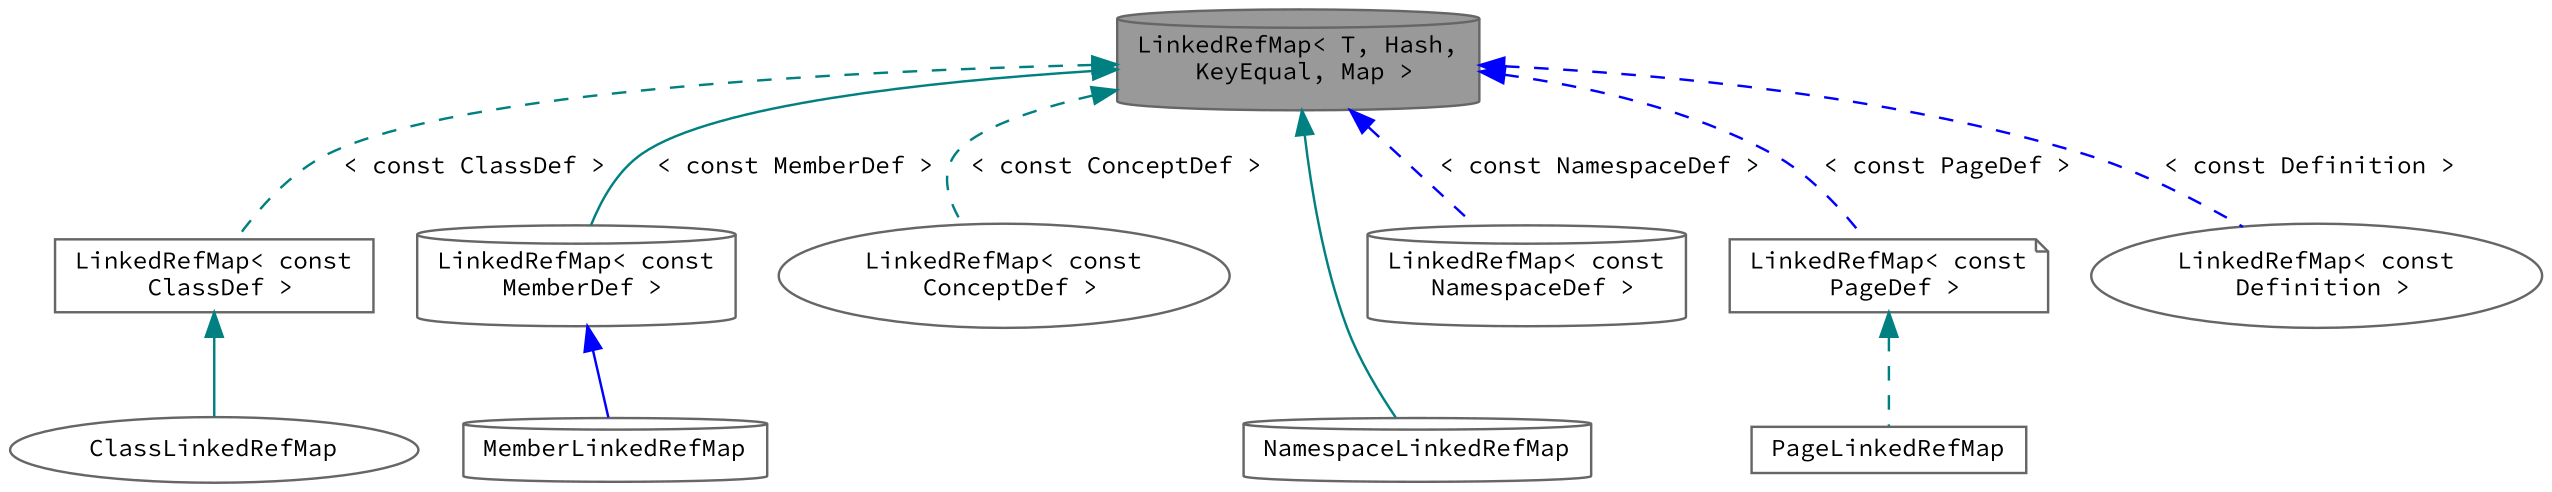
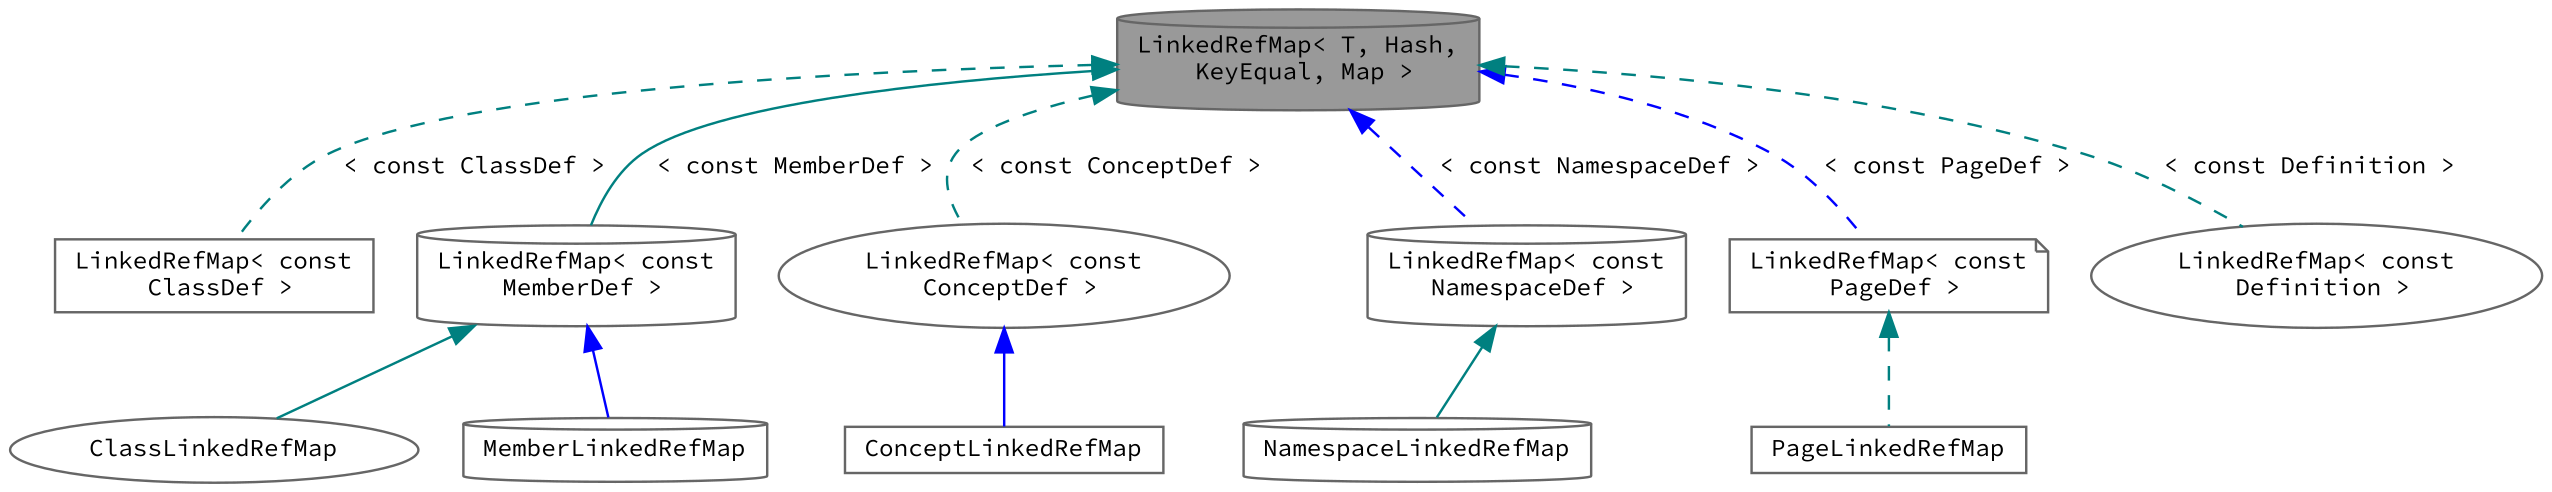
edge "LinkedRefMap< const Definition >" -> "LinkedRefMap< T, Hash, KeyEqual, Map >": color blue -> teal
edge "NamespaceLinkedRefMap" -> "LinkedRefMap< T, Hash, KeyEqual, Map >": now "NamespaceLinkedRefMap" -> "LinkedRefMap< const NamespaceDef >"
edge "ClassLinkedRefMap" -> "LinkedRefMap< const ClassDef >": now "ClassLinkedRefMap" -> "LinkedRefMap< const MemberDef >"
node "ConceptLinkedRefMap": added
